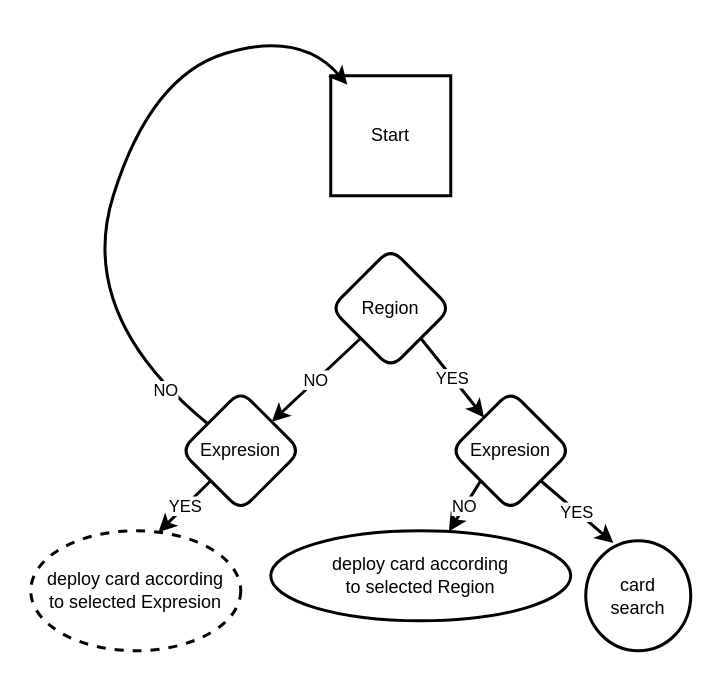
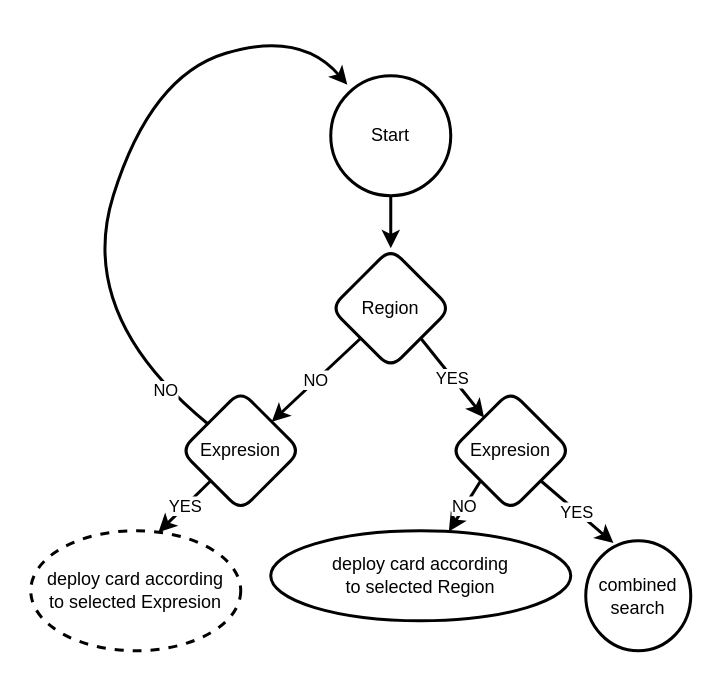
node "Start": shape rectangle -> ellipse
edge "Start" -> "Region": added
node "card search": label "card search" -> "combined search"
